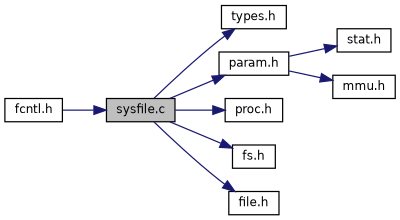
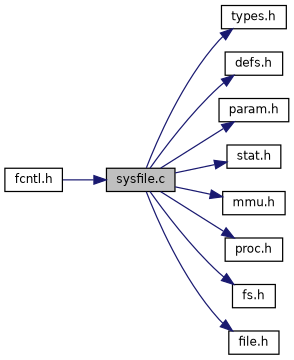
edge "param.h" -> "stat.h": now "sysfile.c" -> "stat.h"
node "defs.h": added
edge "param.h" -> "mmu.h": now "sysfile.c" -> "mmu.h"
